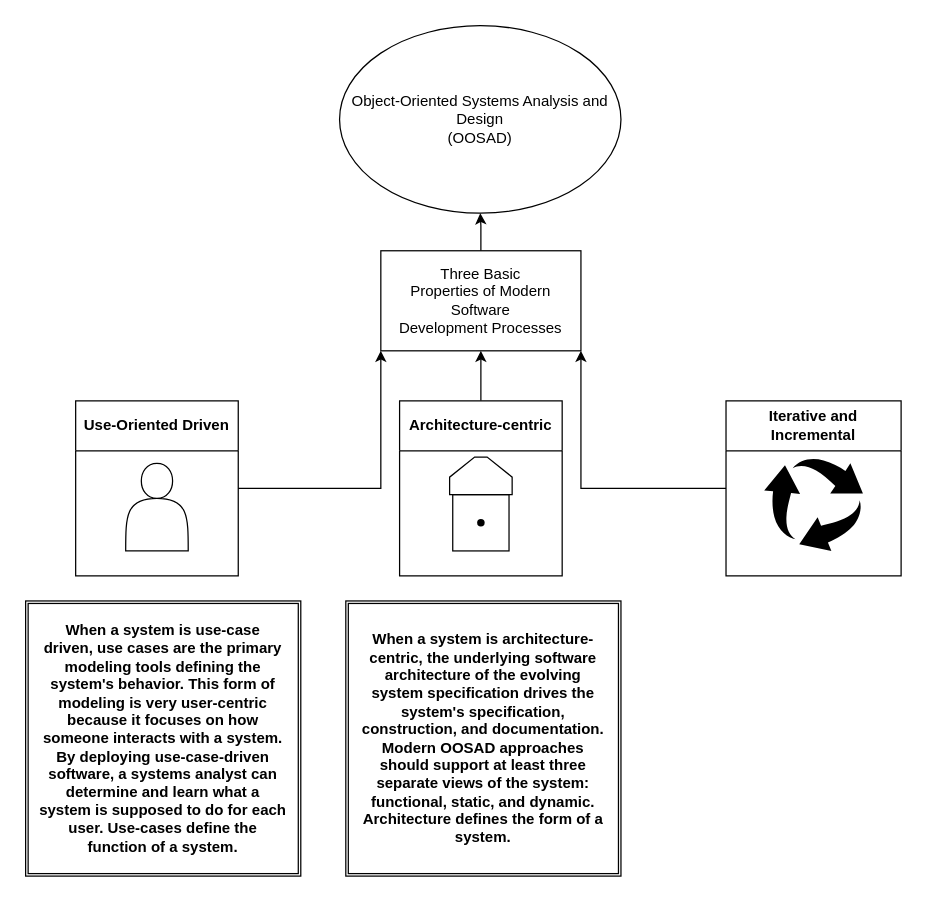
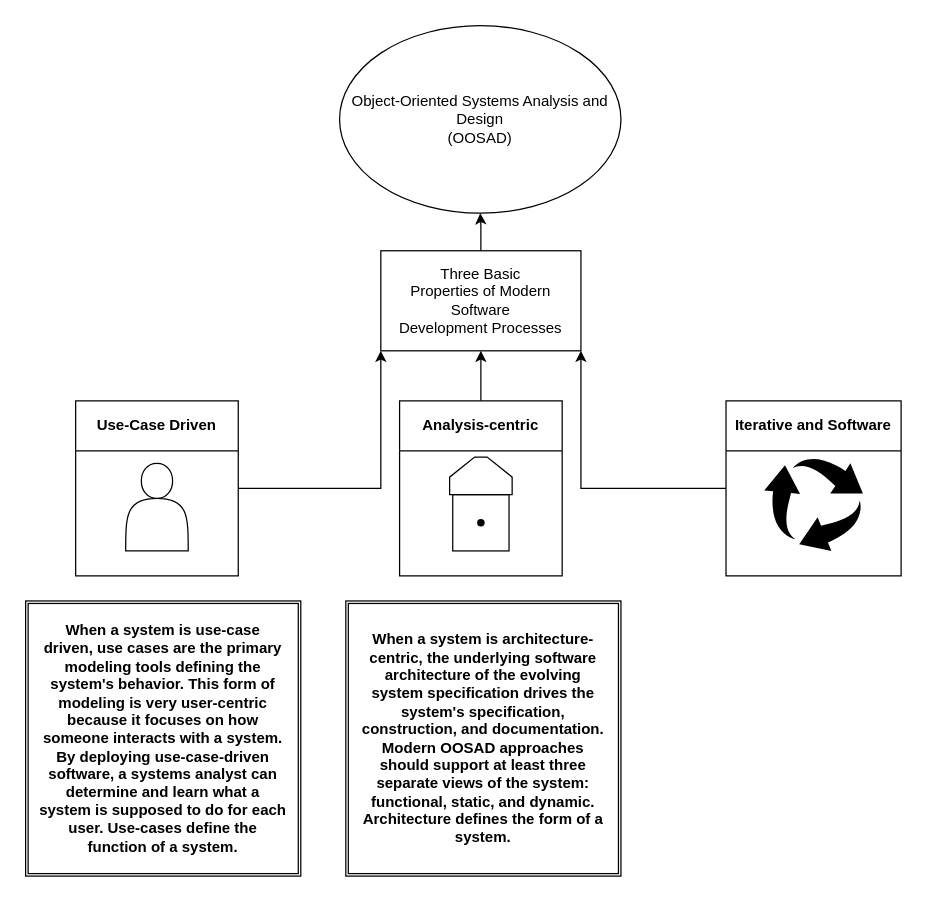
node "Use-Oriented Driven": label "Use-Oriented Driven" -> "Use-Case Driven"
node "Architecture-centric": label "Architecture-centric" -> "Analysis-centric"
node "Iterative and Incremental": label "Iterative and Incremental" -> "Iterative and Software"
